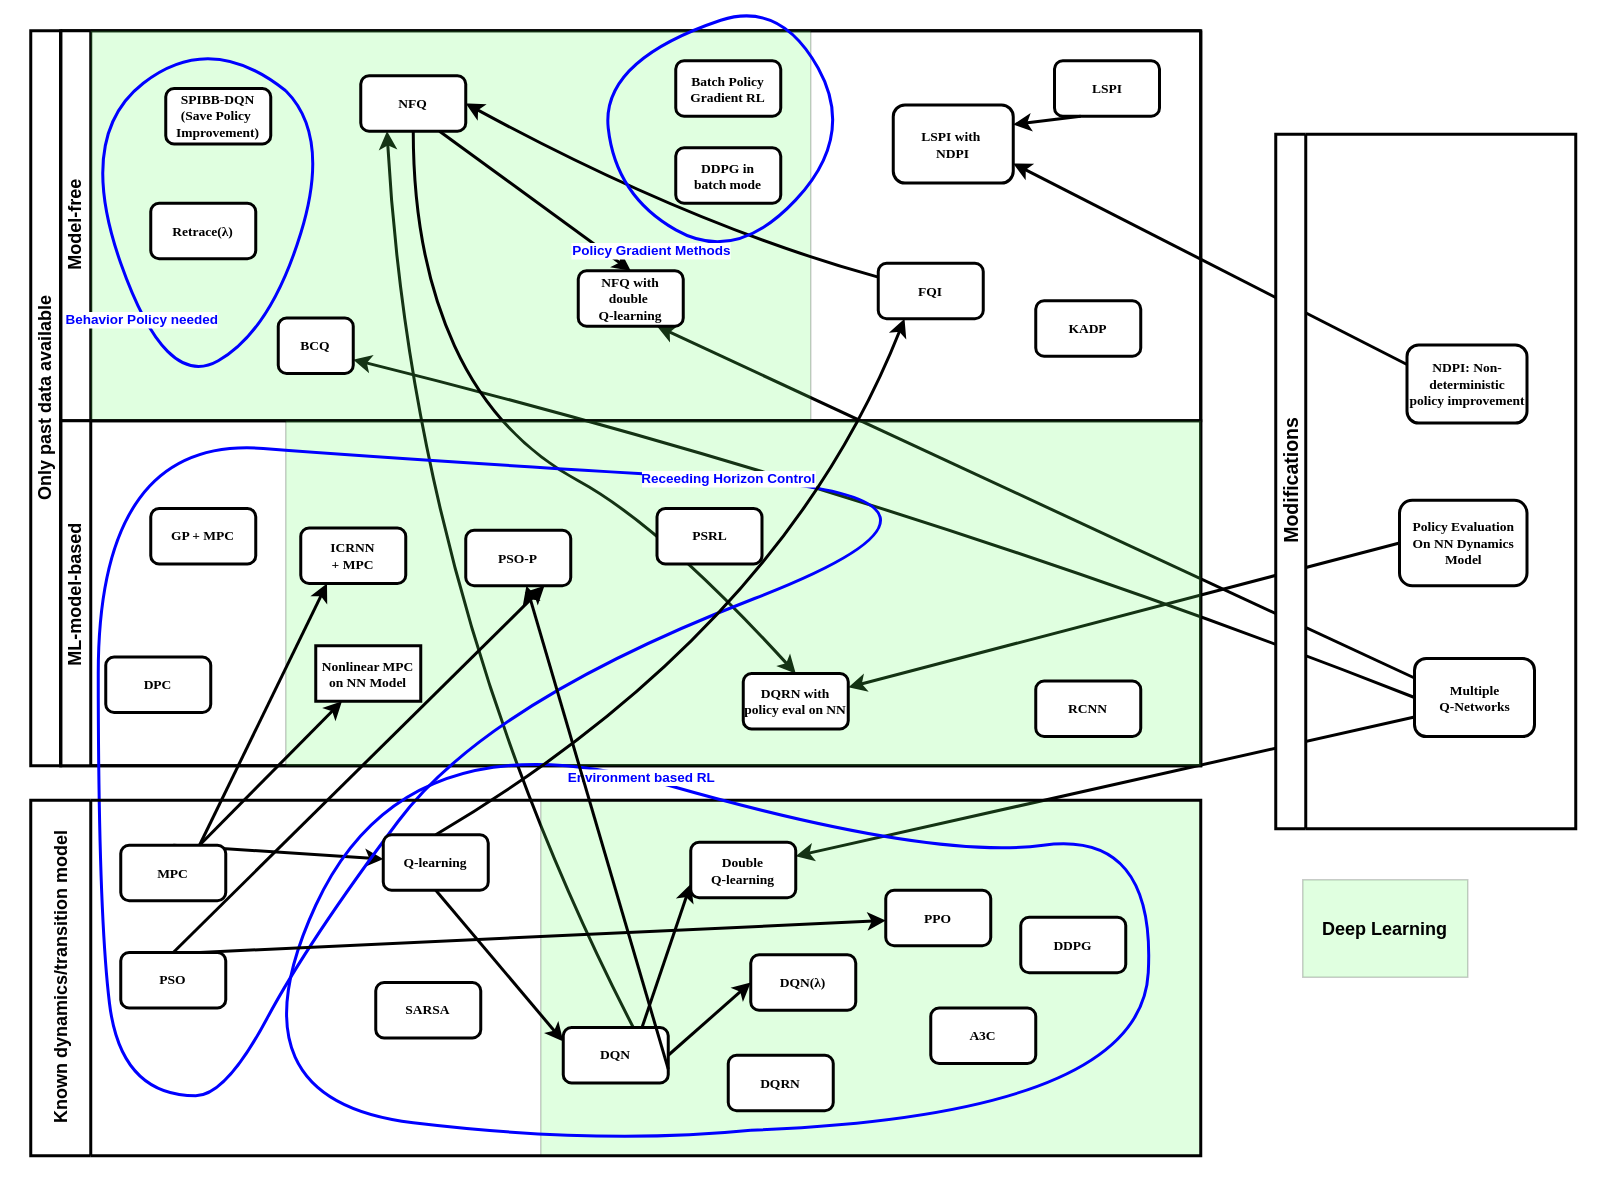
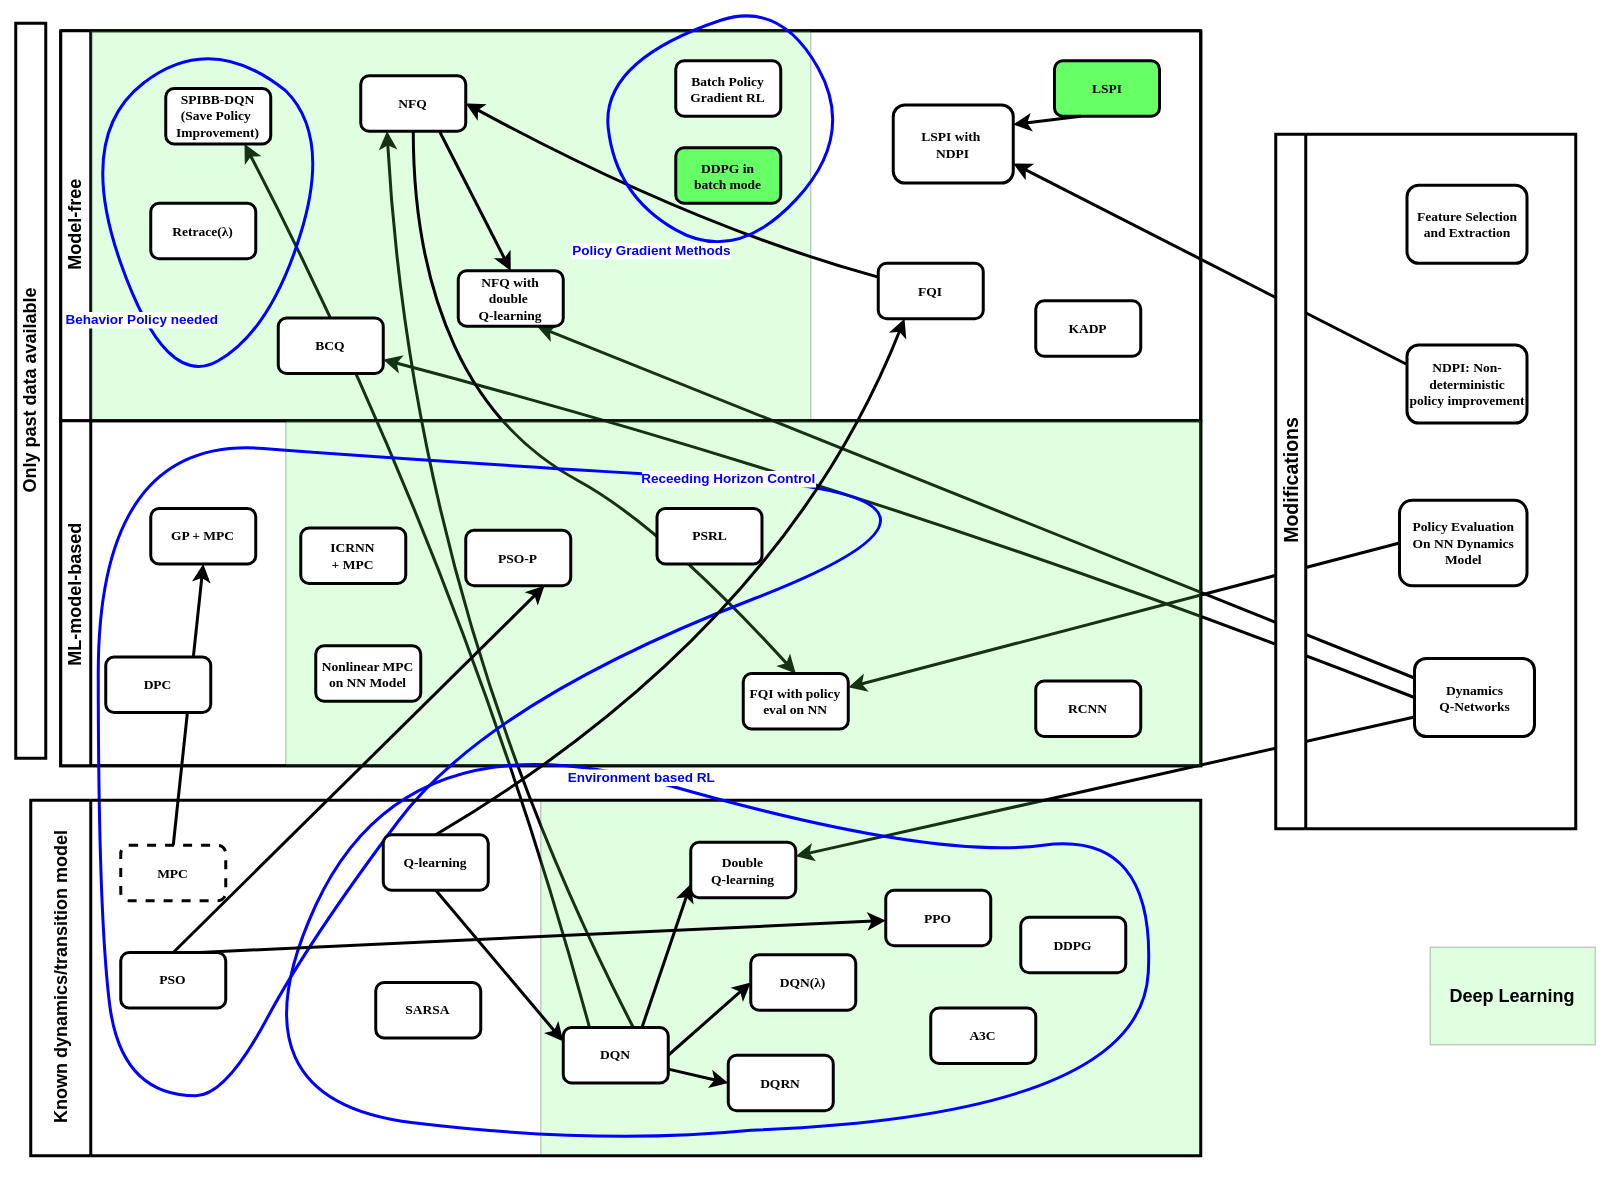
node "LSPI": fillcolor #ffffff -> #66ff66
node "DDPG inbatch mode": fillcolor #ffffff -> #66ff66
node "Feature Selection and Extraction": added
node "NFQ withdouble Q-learning": moved (631, 299) -> (511, 299)
node "BCQ": size 75x56 -> 105x56
node "Only past data available": moved (46, 398) -> (31, 391)
node "Nonlinear MPCon NN Model": shape rectangle -> rounded rectangle
edge "DQN" -> "SPIBB-DQN(Save Policy Improvement)": added
node "Multiple Q-Networks": label "Multiple Q-Networks" -> "Dynamics Q-Networks"
node "DQRN with policy eval on NN": label "DQRN with policy eval on NN" -> "FQI with policy eval on NN"
edge "MPC" -> "ICRNN+ MPC": removed
edge "MPC" -> "Nonlinear MPCon NN Model": removed
edge "MPC" -> "Q-learning": now "MPC" -> "GP + MPC"
node "MPC": style solid -> dashed
edge "DQN" -> "PSO-P": now "DQN" -> "DQRN"
node "Deep Learning": moved (1385, 929) -> (1513, 996)
